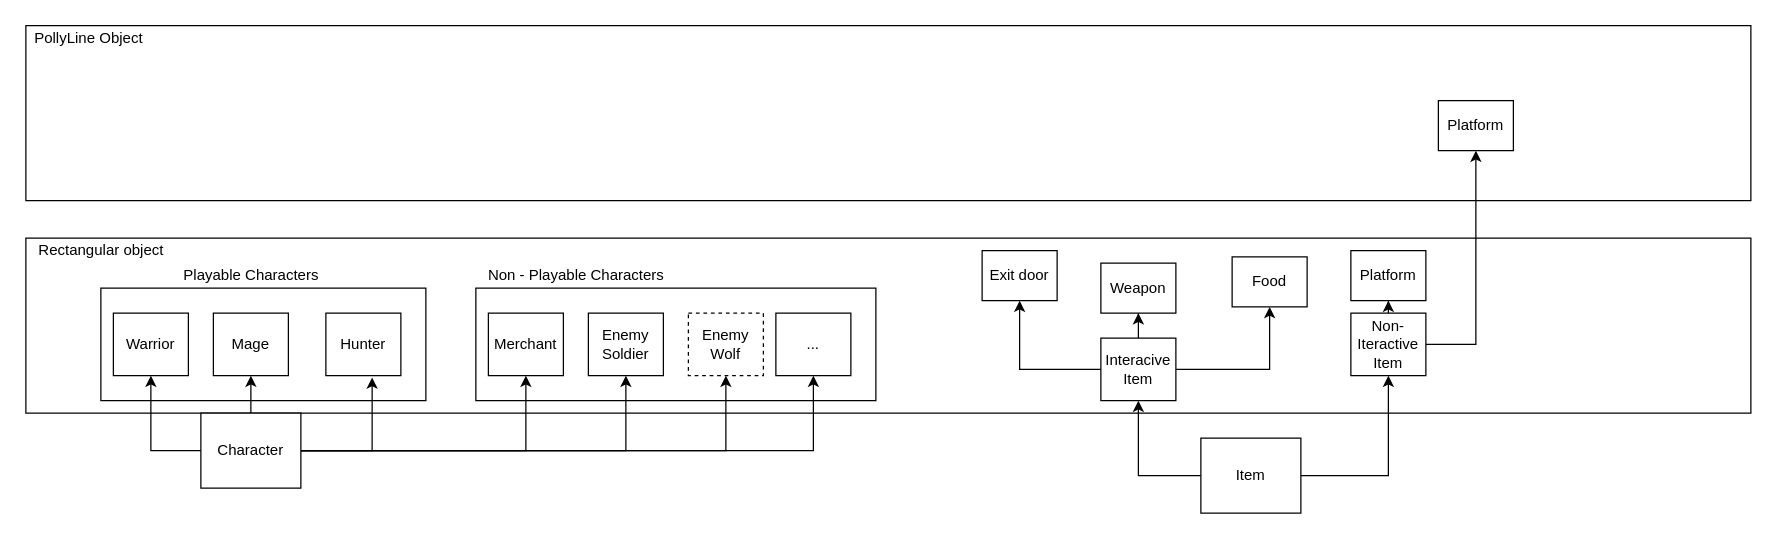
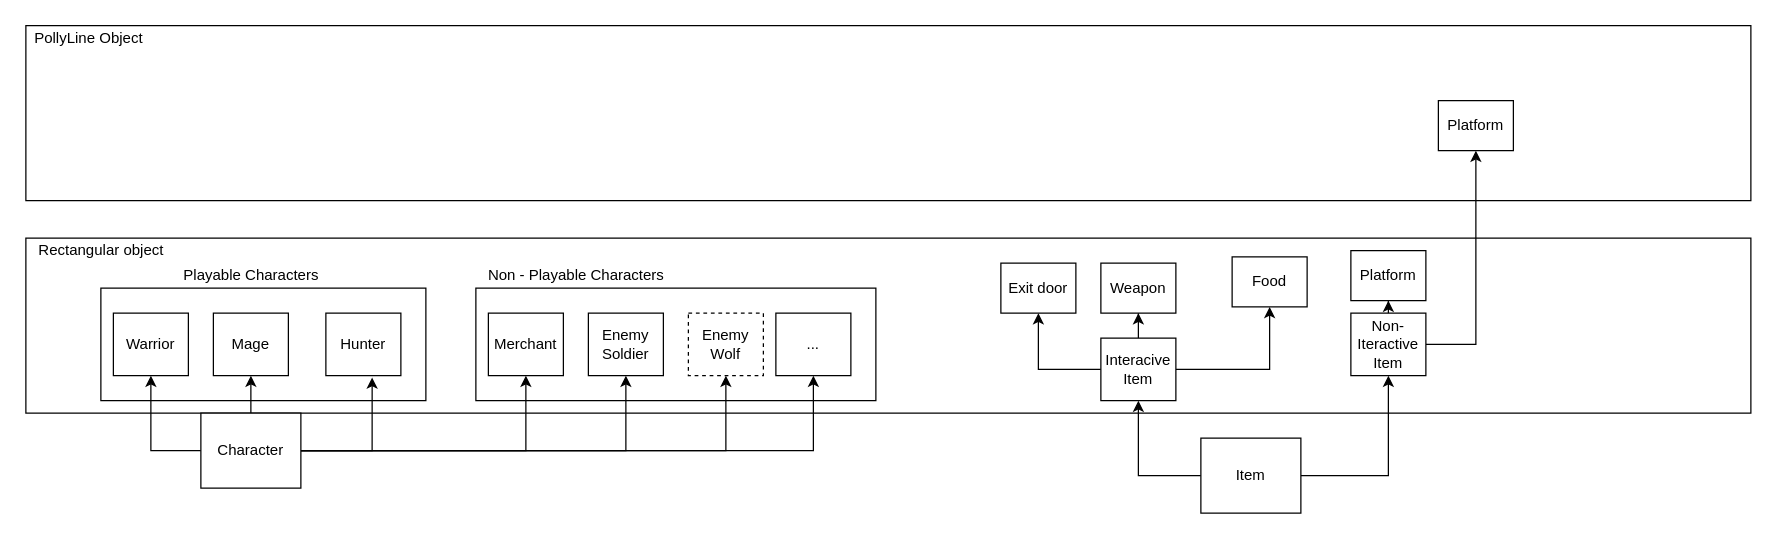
node "Exit door": moved (1019, 276) -> (1038, 288)
